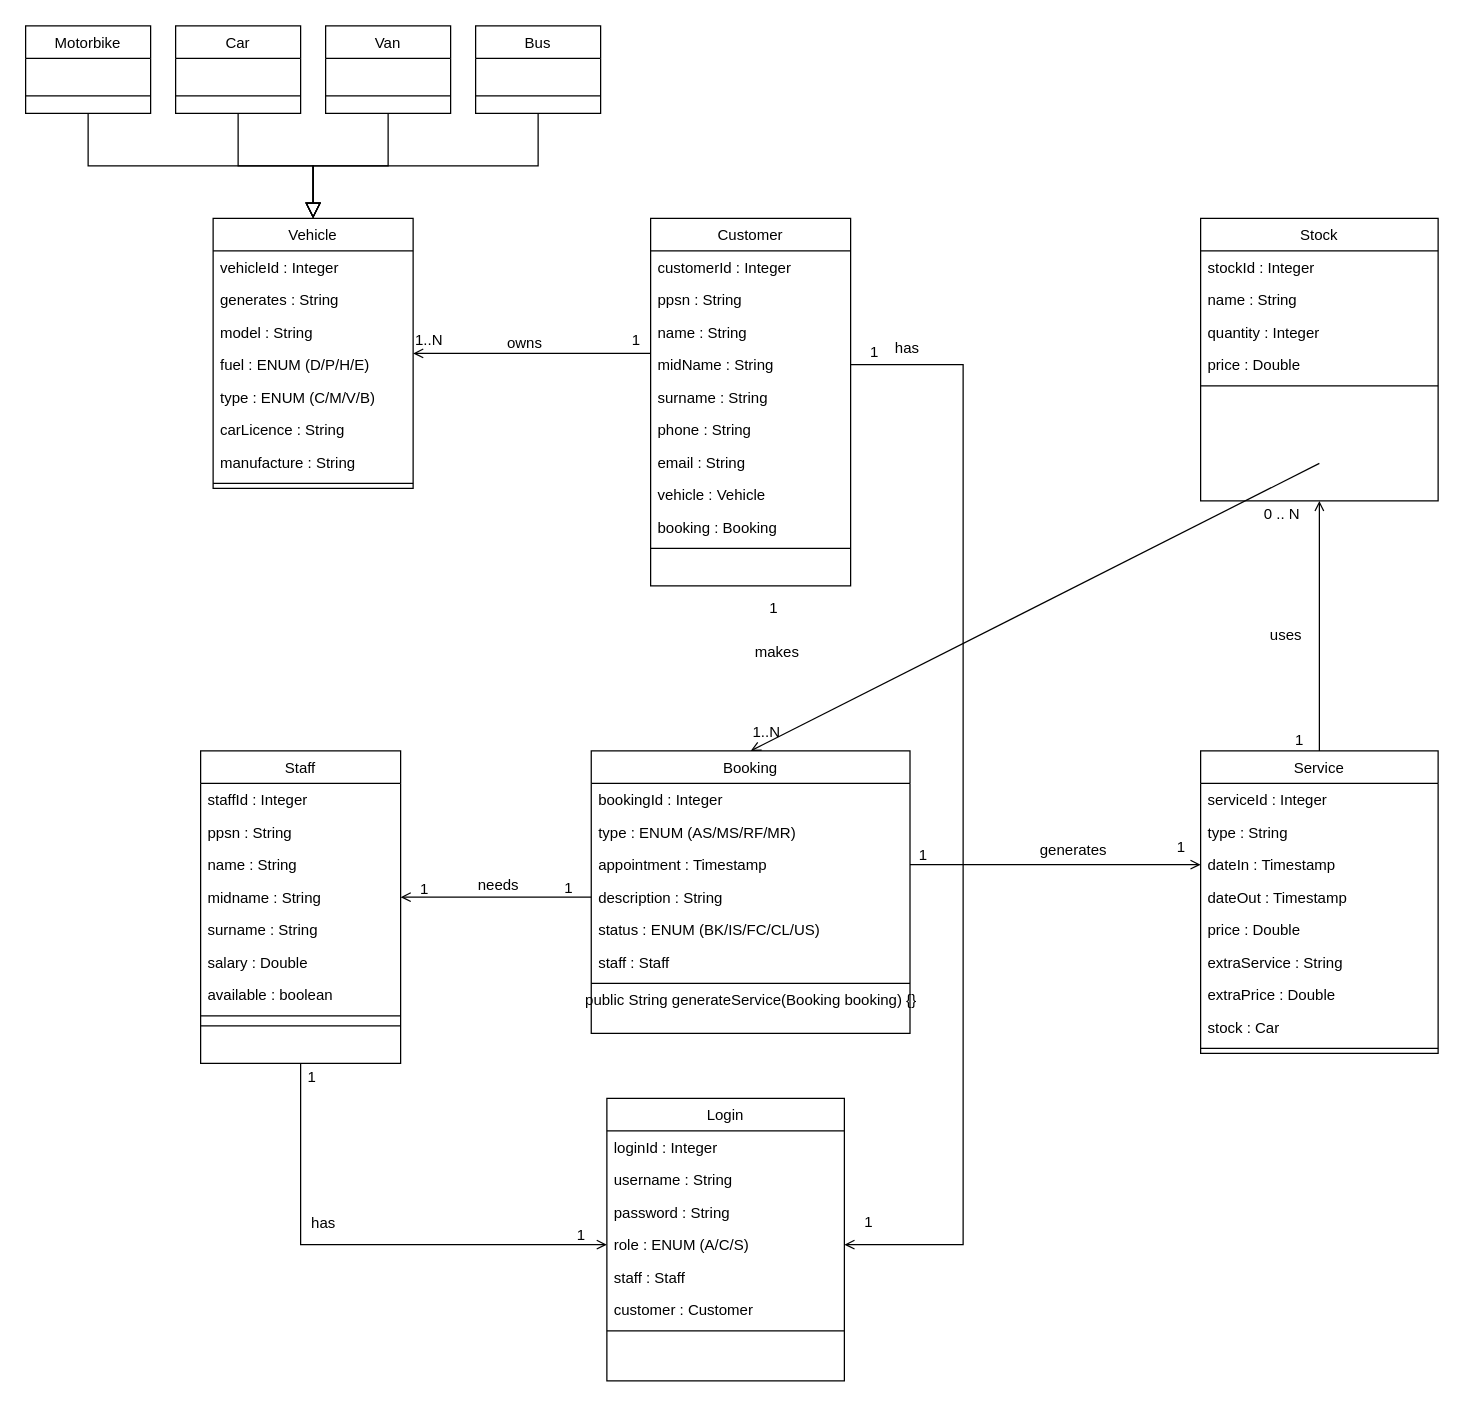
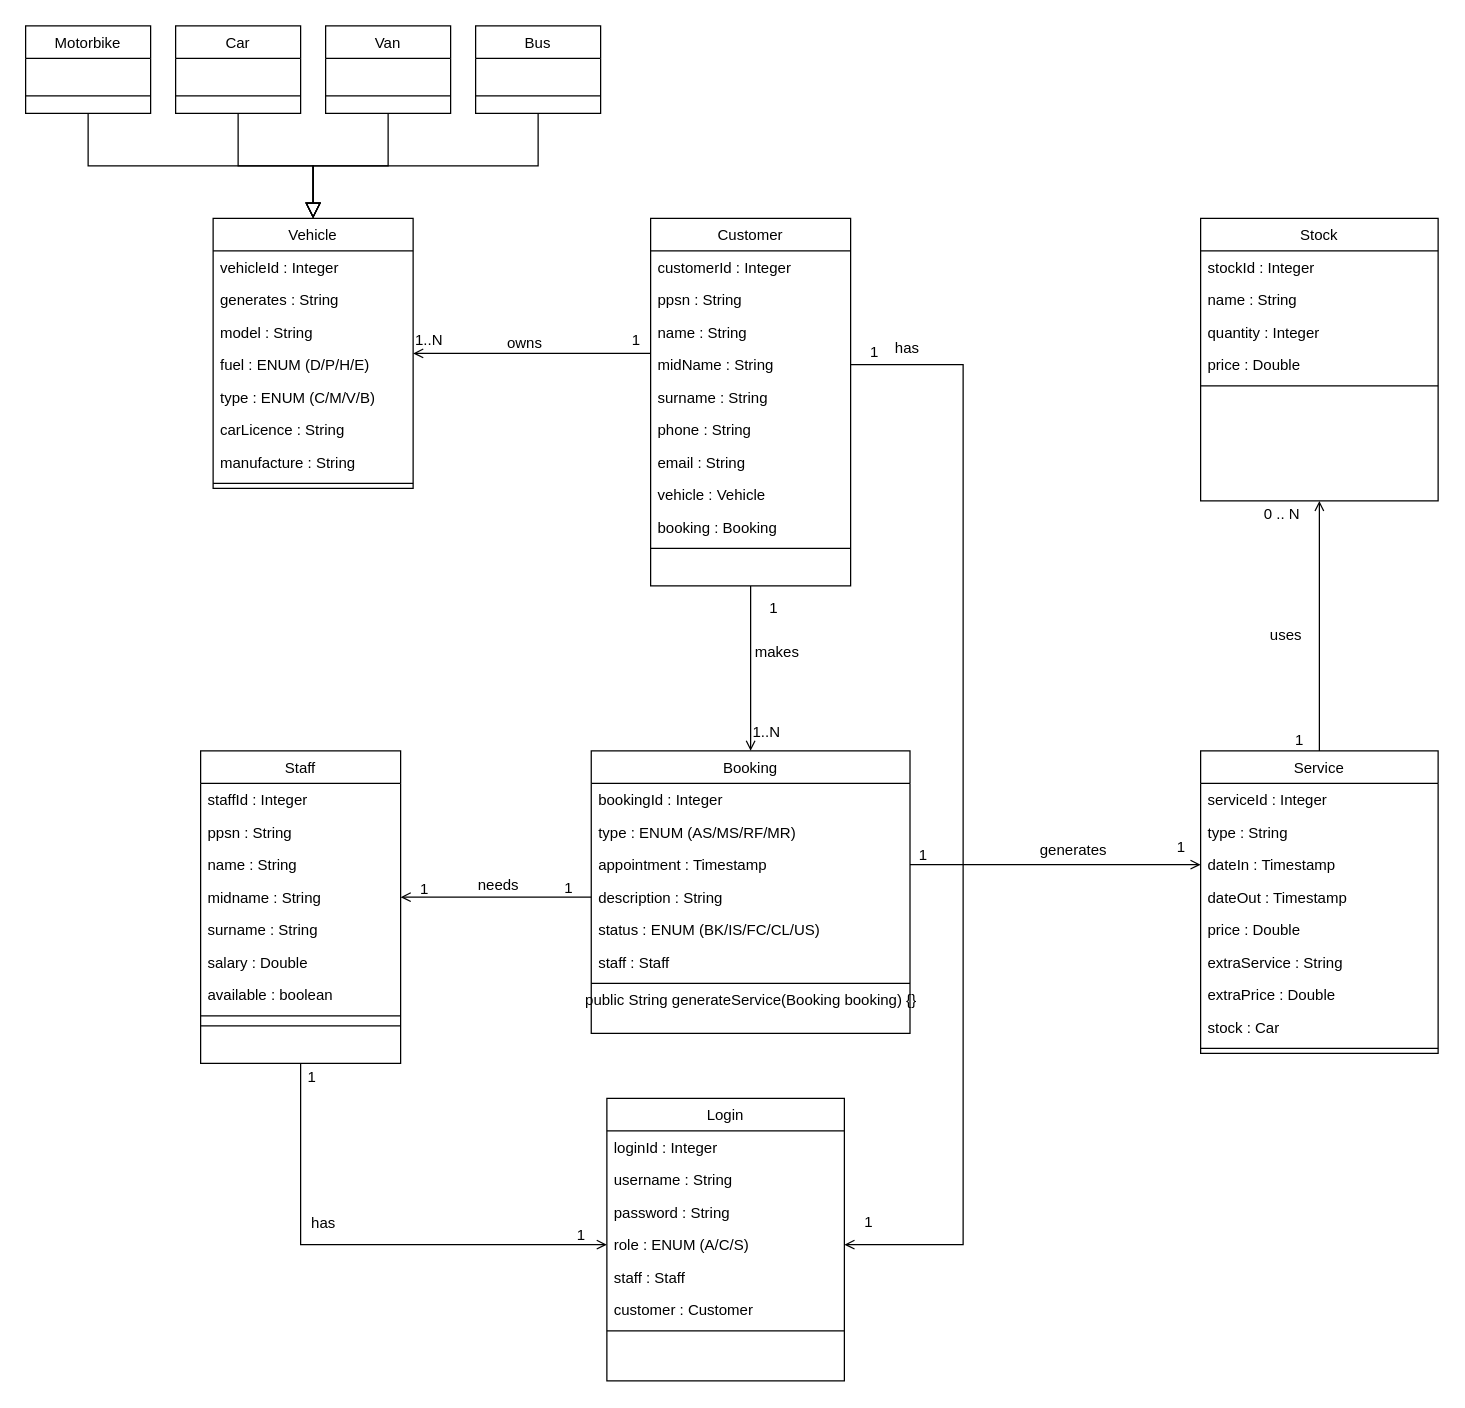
edge "0 .. N" -> "Booking": now "Customer" -> "Booking"
